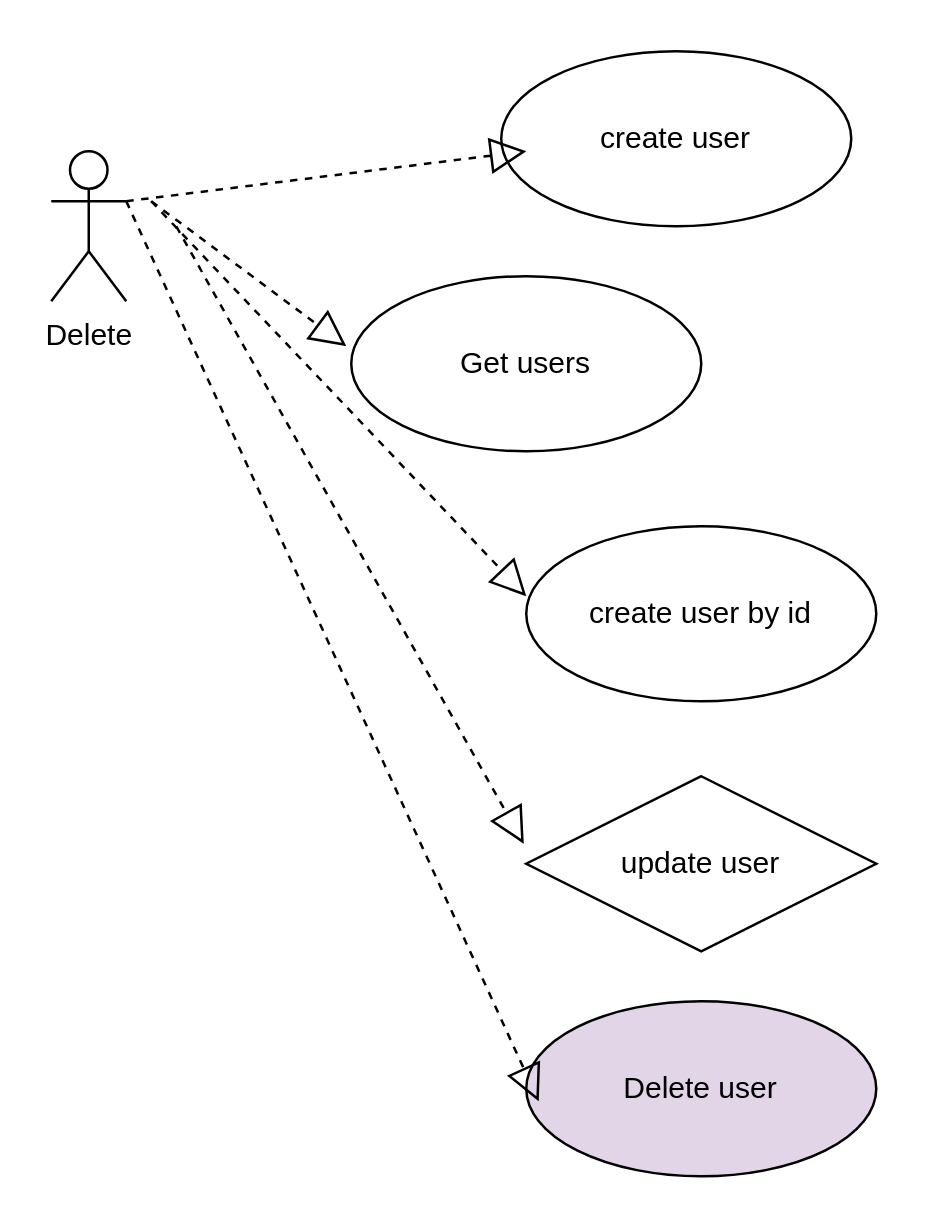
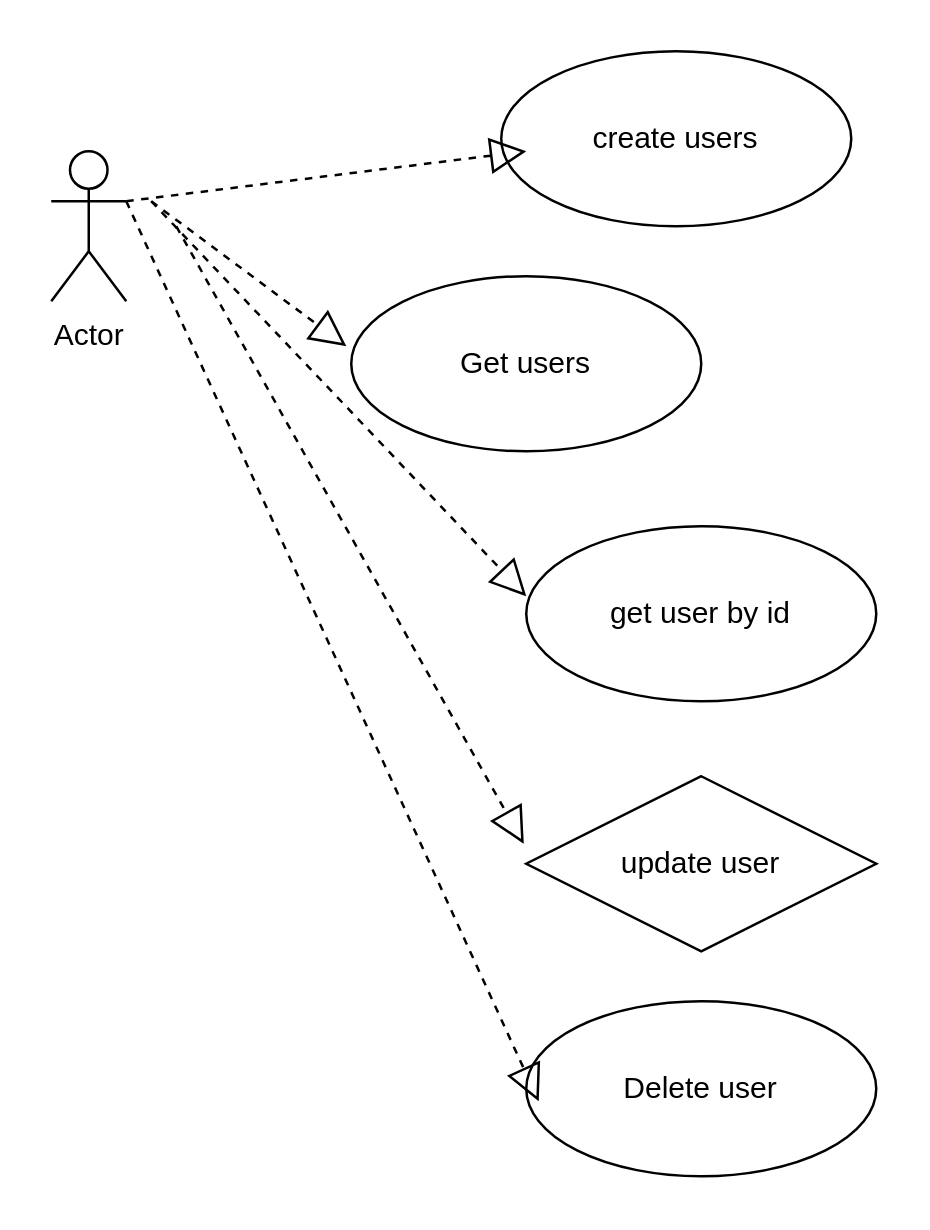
node "create user": label "create user" -> "create users"
node "Delete": label "Delete" -> "Actor"
node "create user by id": label "create user by id" -> "get user by id"
node "Delete user": fillcolor #e1d5e7 -> #ffffff
